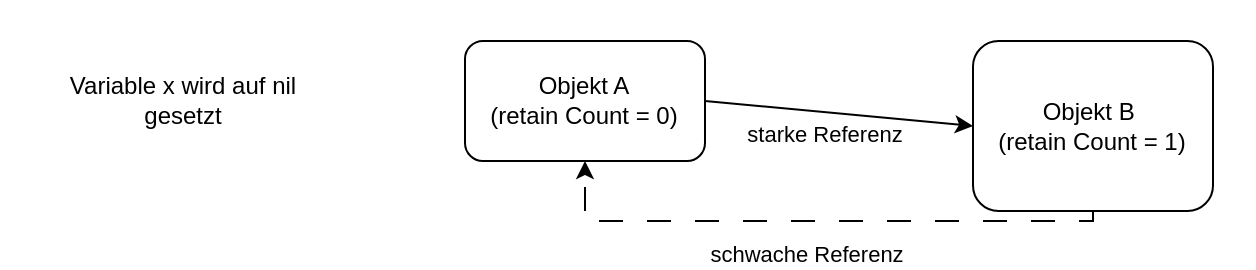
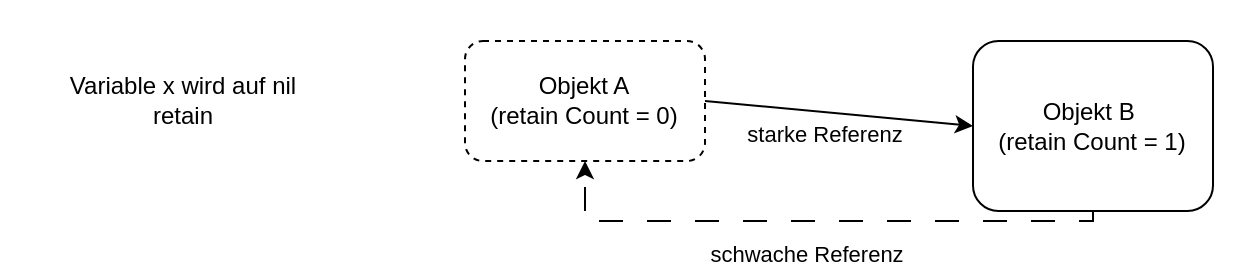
node "Variable x wird auf nil gesetzt": label "Variable x wird auf nil gesetzt" -> "Variable x wird auf nil retain"
node "Objekt A (retain Count = 0)": style solid -> dashed
